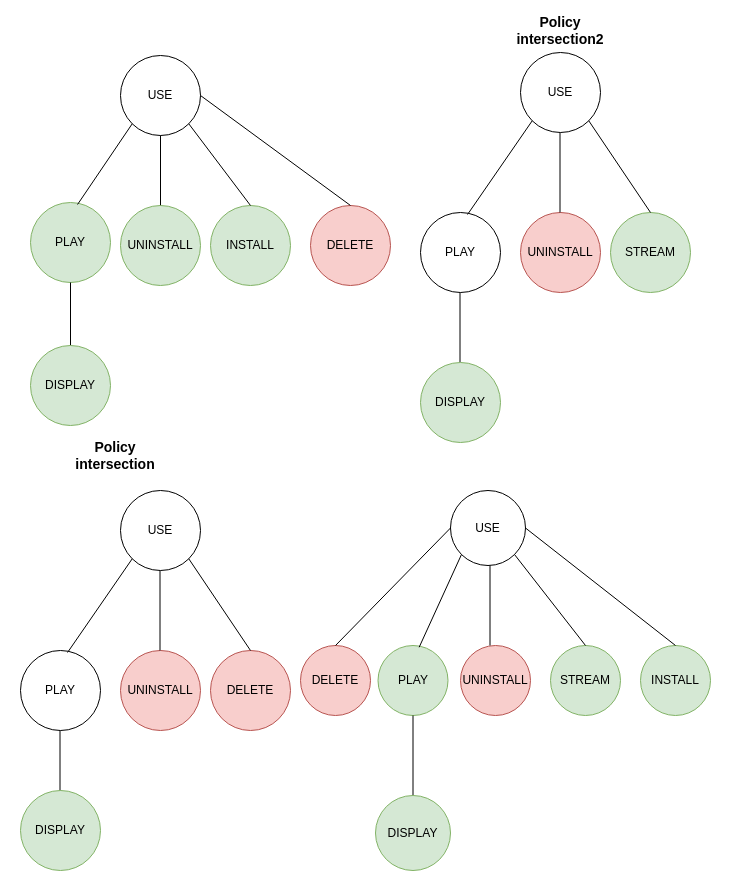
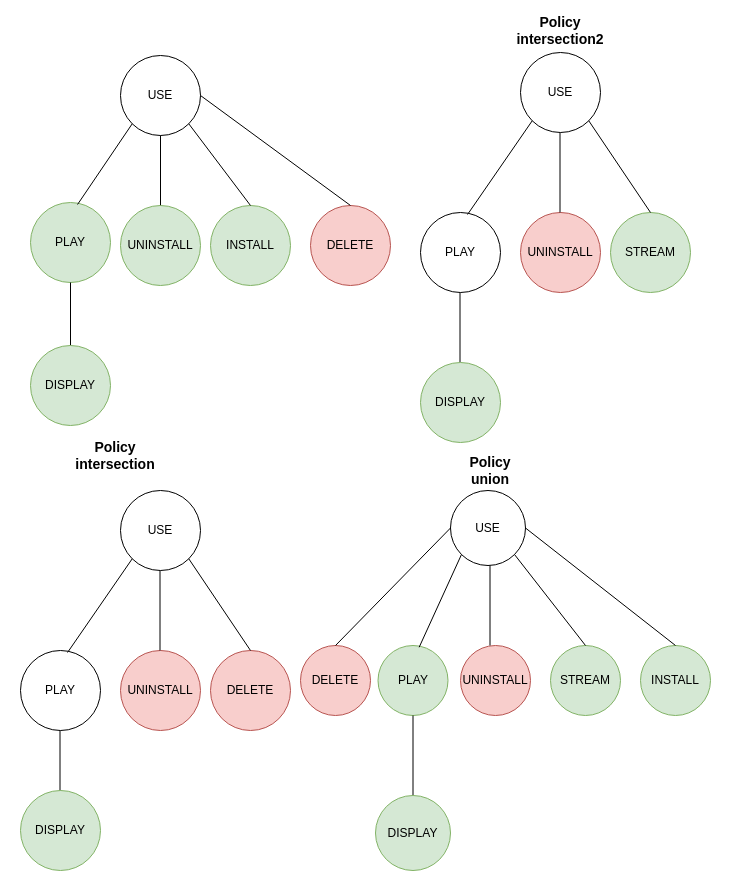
node "Policy union": added
